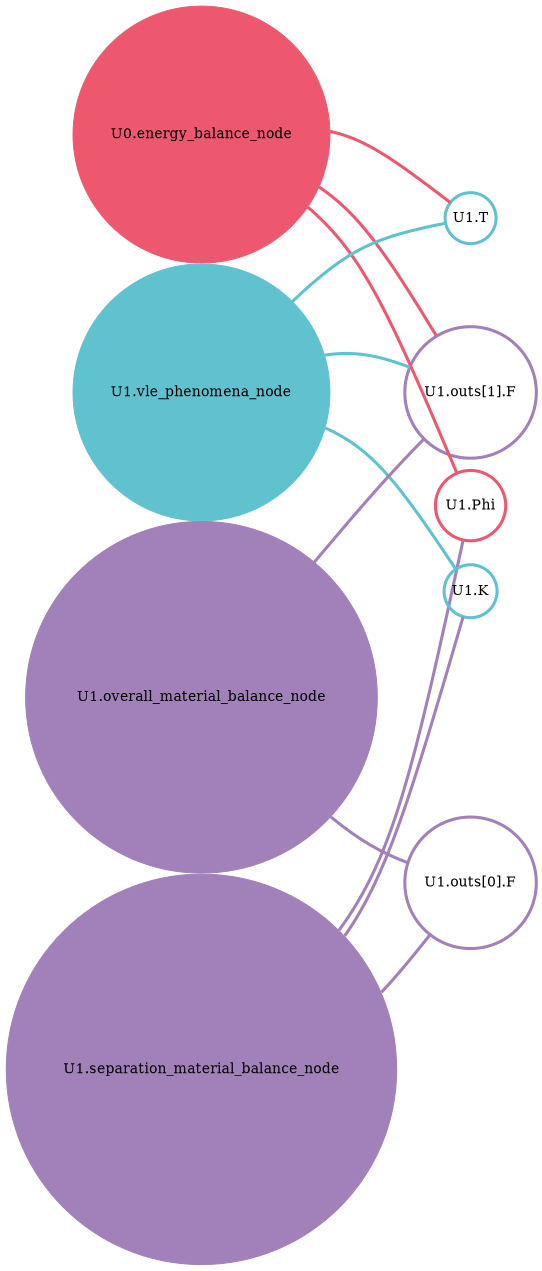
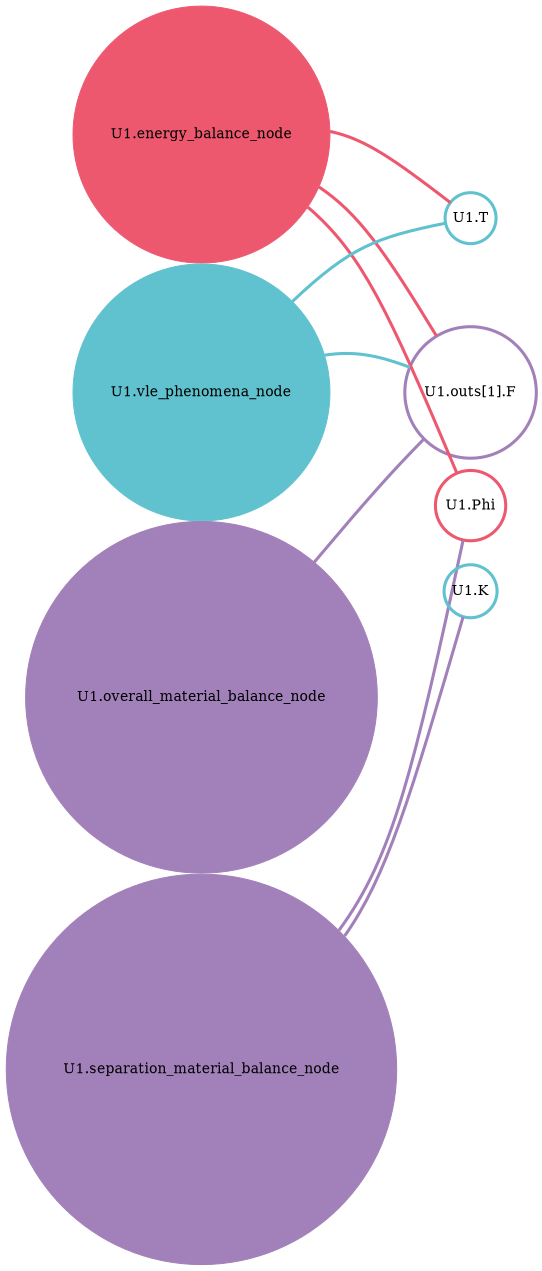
node "U0.energy_balance_node": label "U0.energy_balance_node" -> "U1.energy_balance_node"
edge "U1.vle_phenomena_node" -- "U1.K": removed
node "U1.outs[0].F": removed
